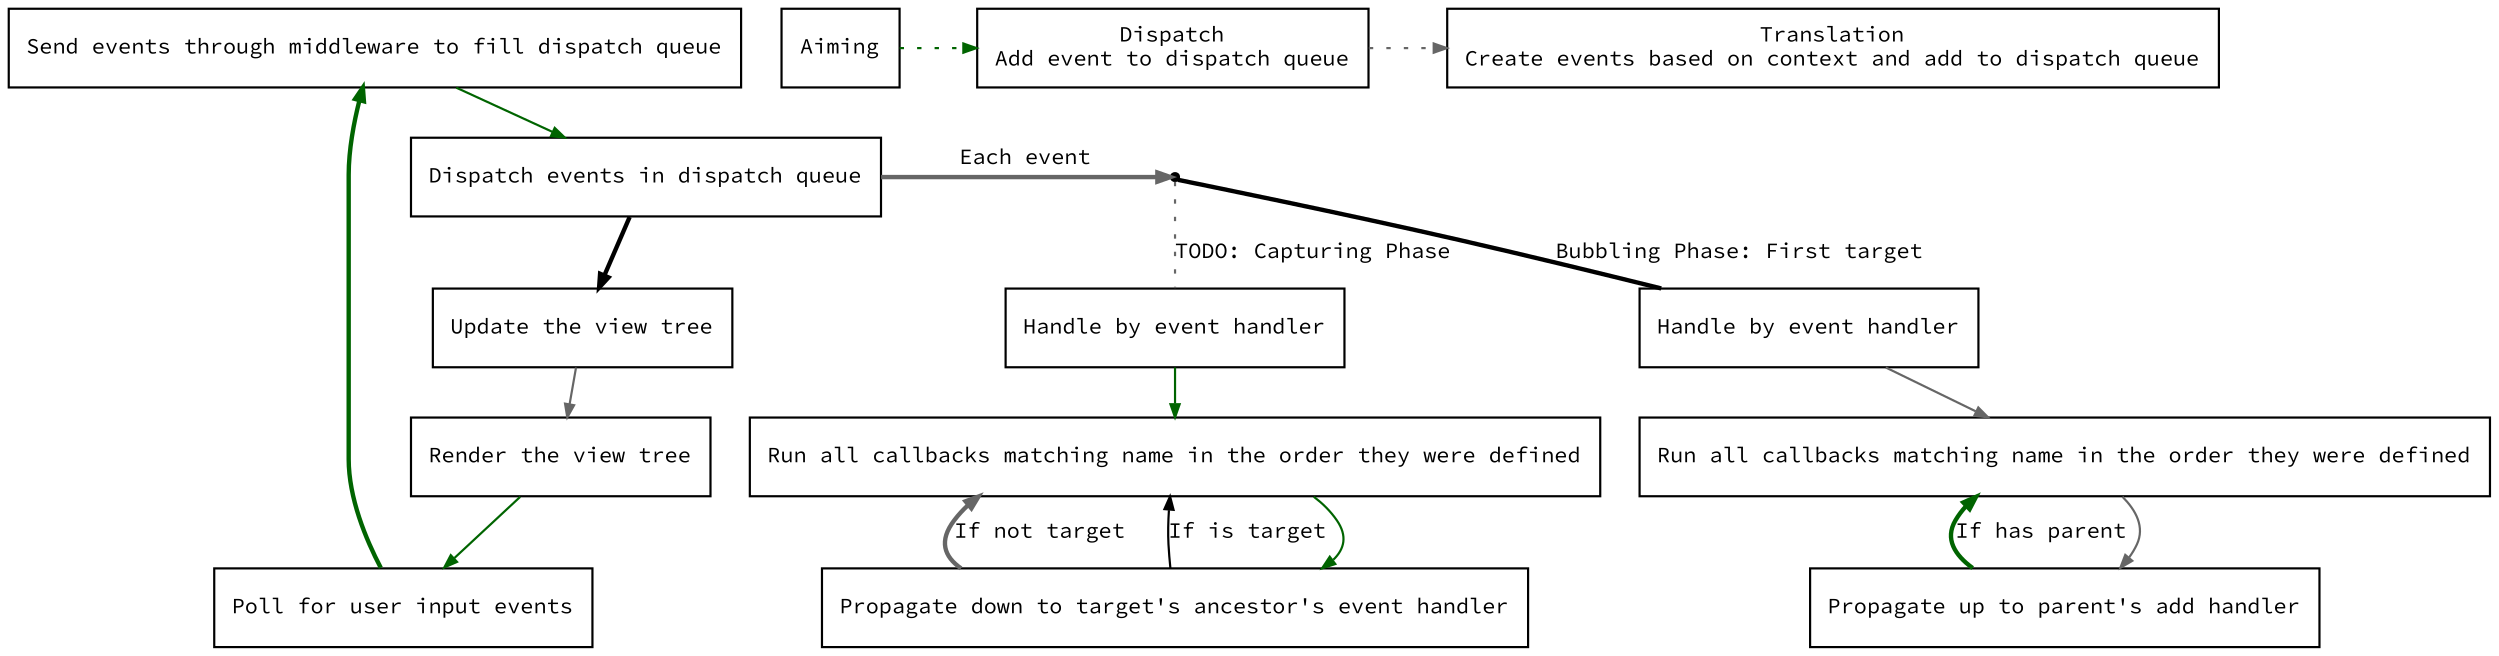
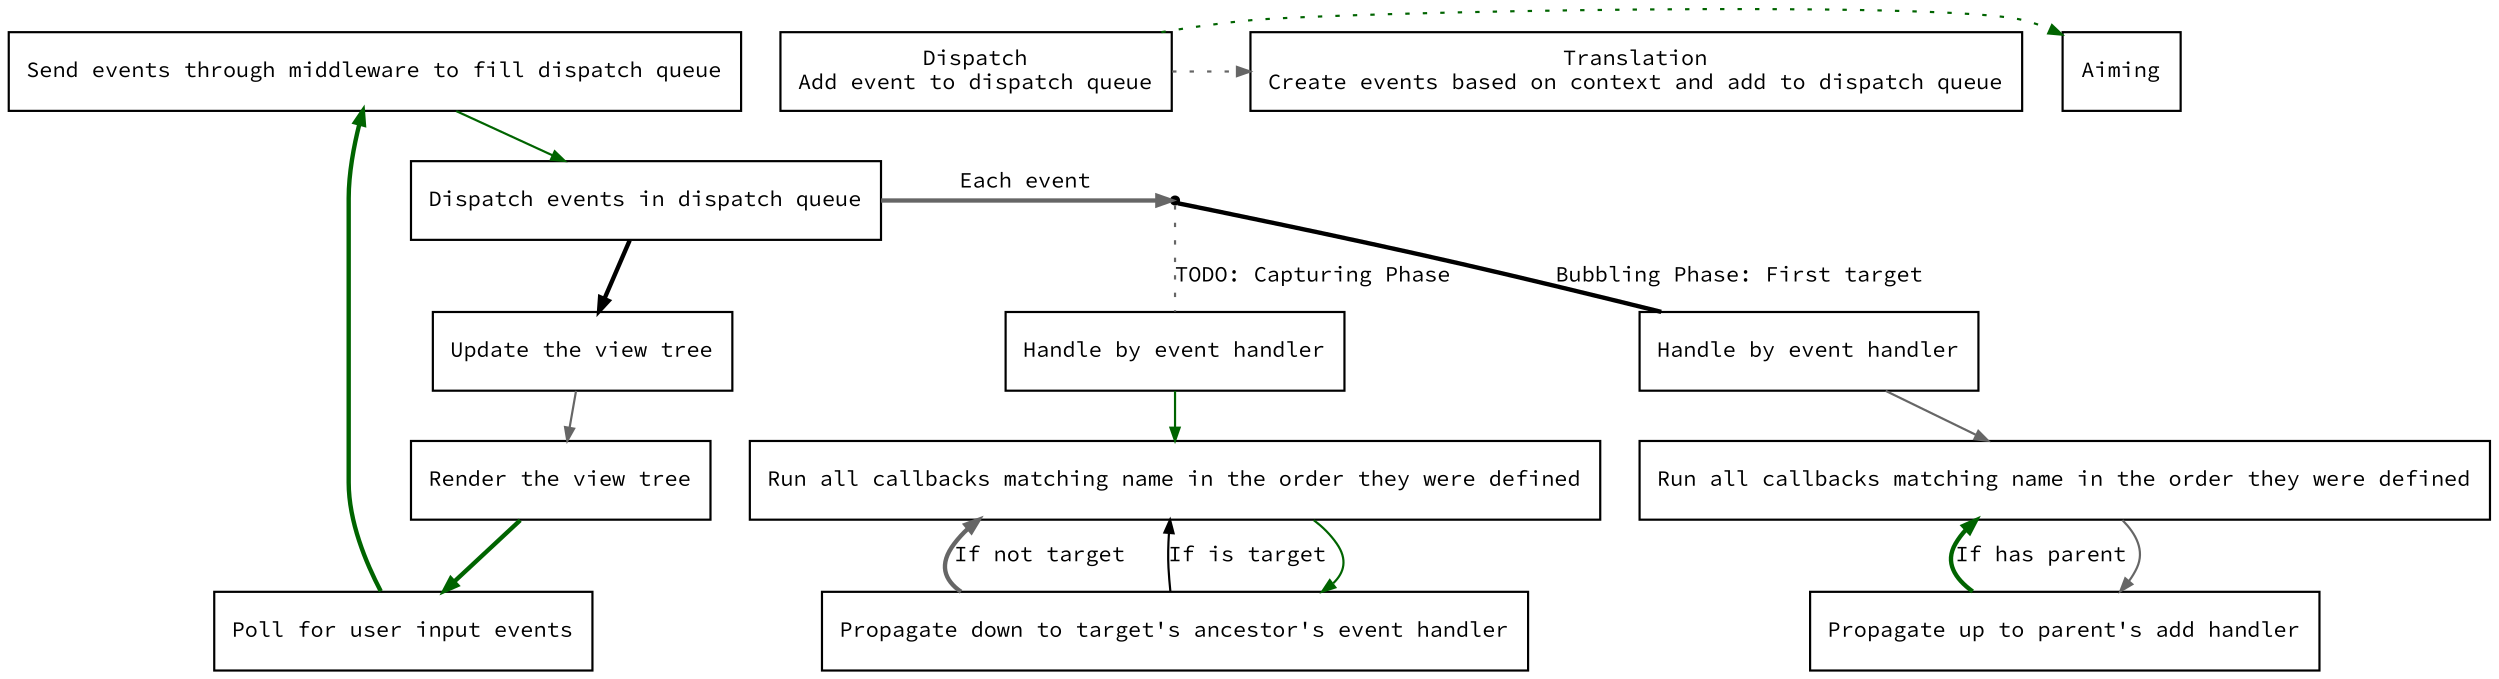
edge "Aiming" -> "Dispatch Add event to dispatch queue": reversed
edge "Render the view tree" -> "Poll for user input events": style solid -> bold
